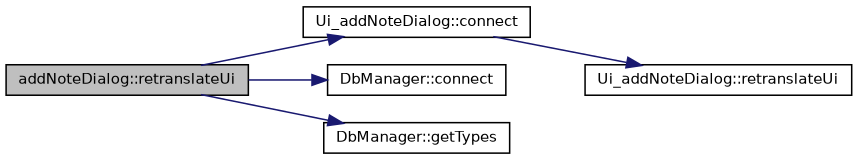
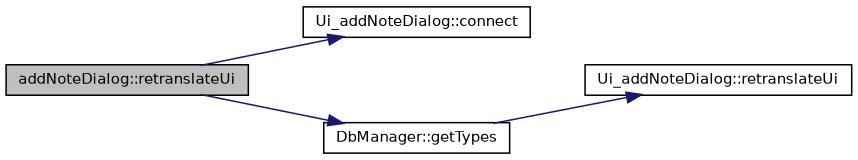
edge "Ui_addNoteDialog::connect" -> "Ui_addNoteDialog::retranslateUi": now "DbManager::getTypes" -> "Ui_addNoteDialog::retranslateUi"
node "DbManager::connect": removed
